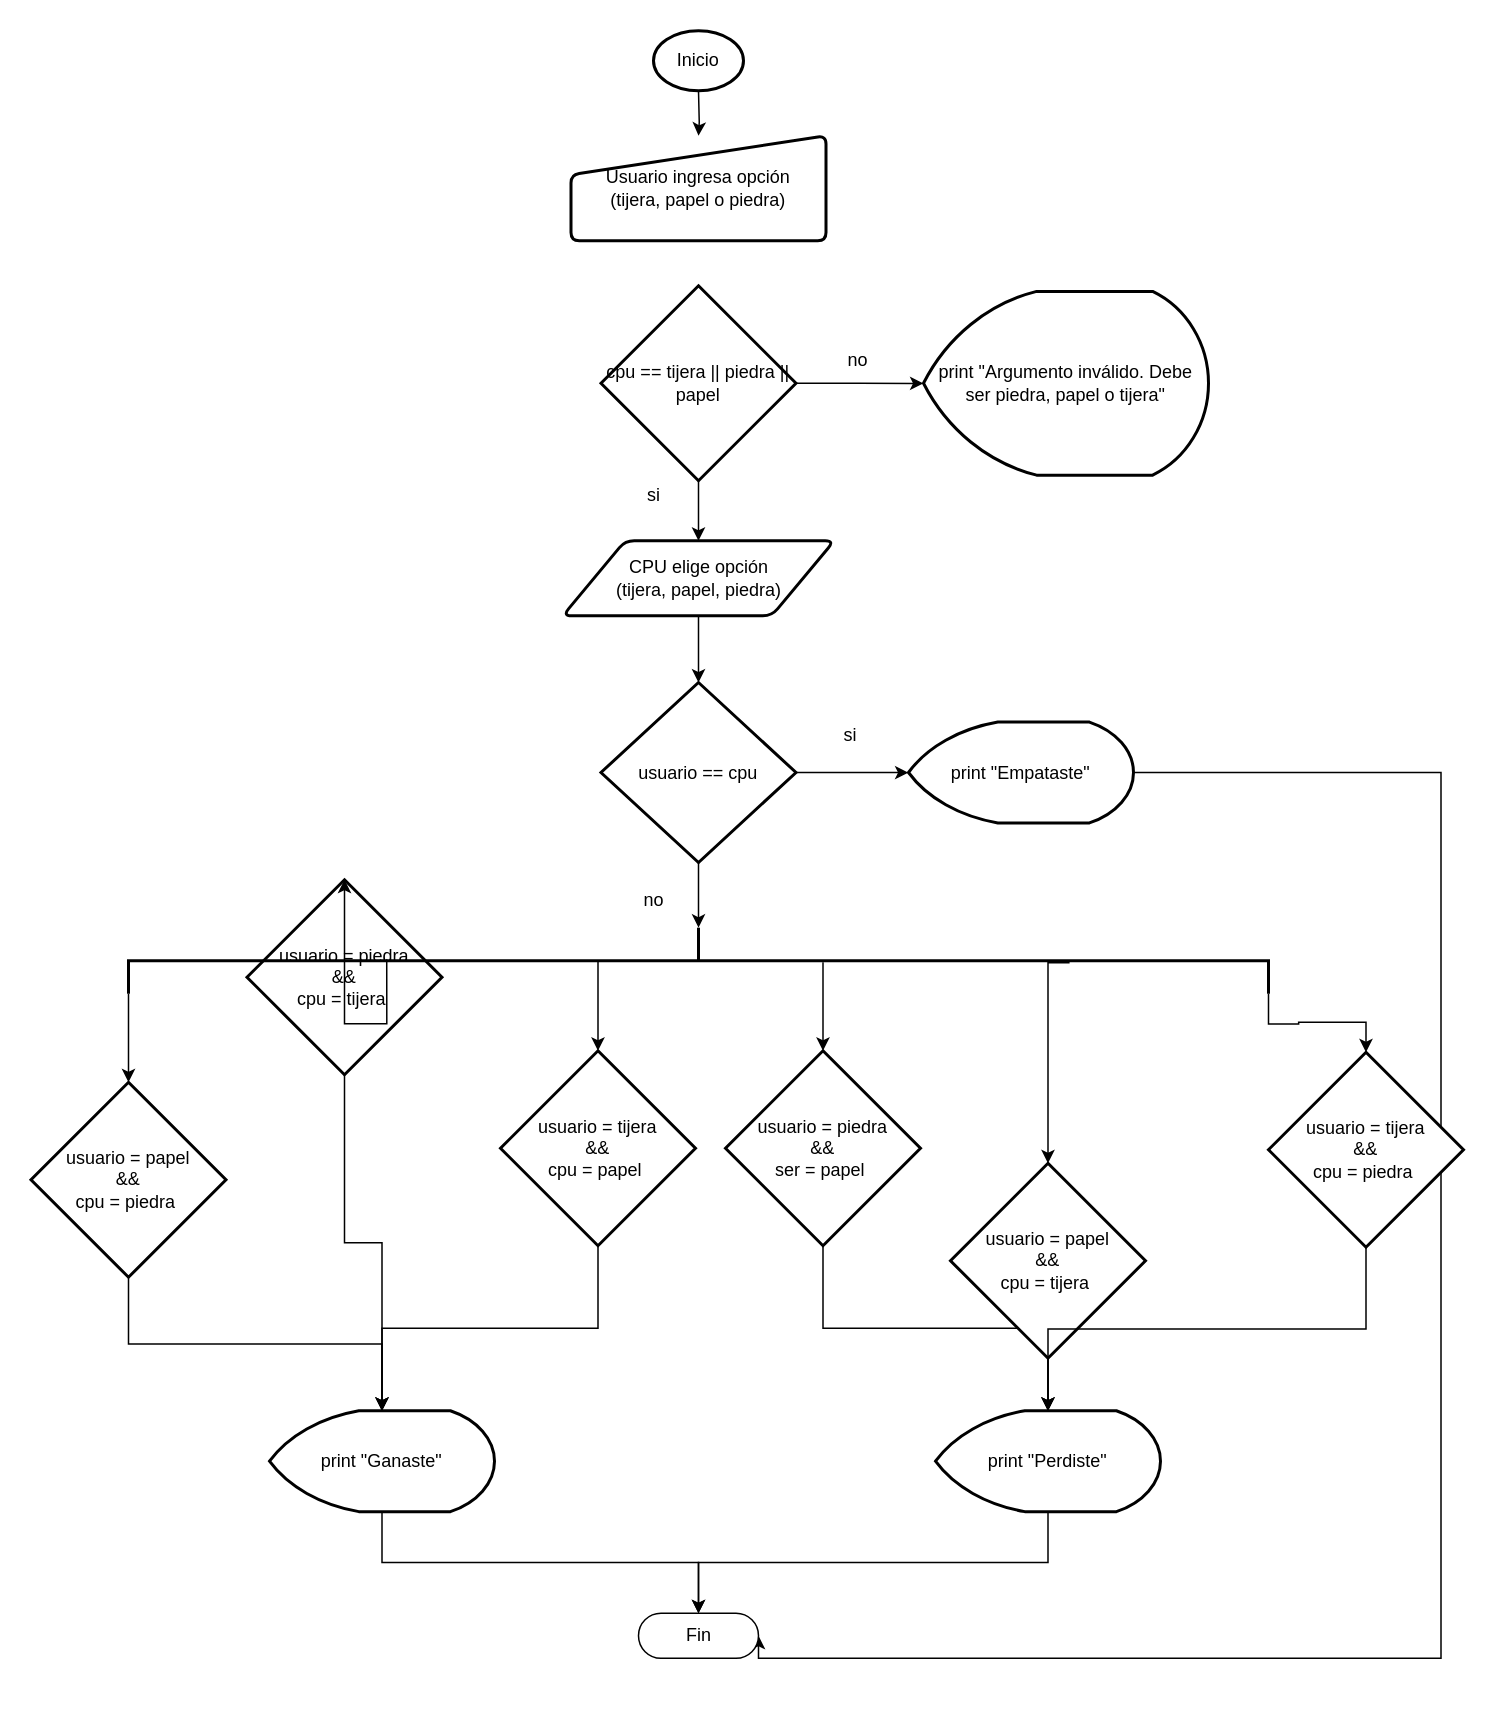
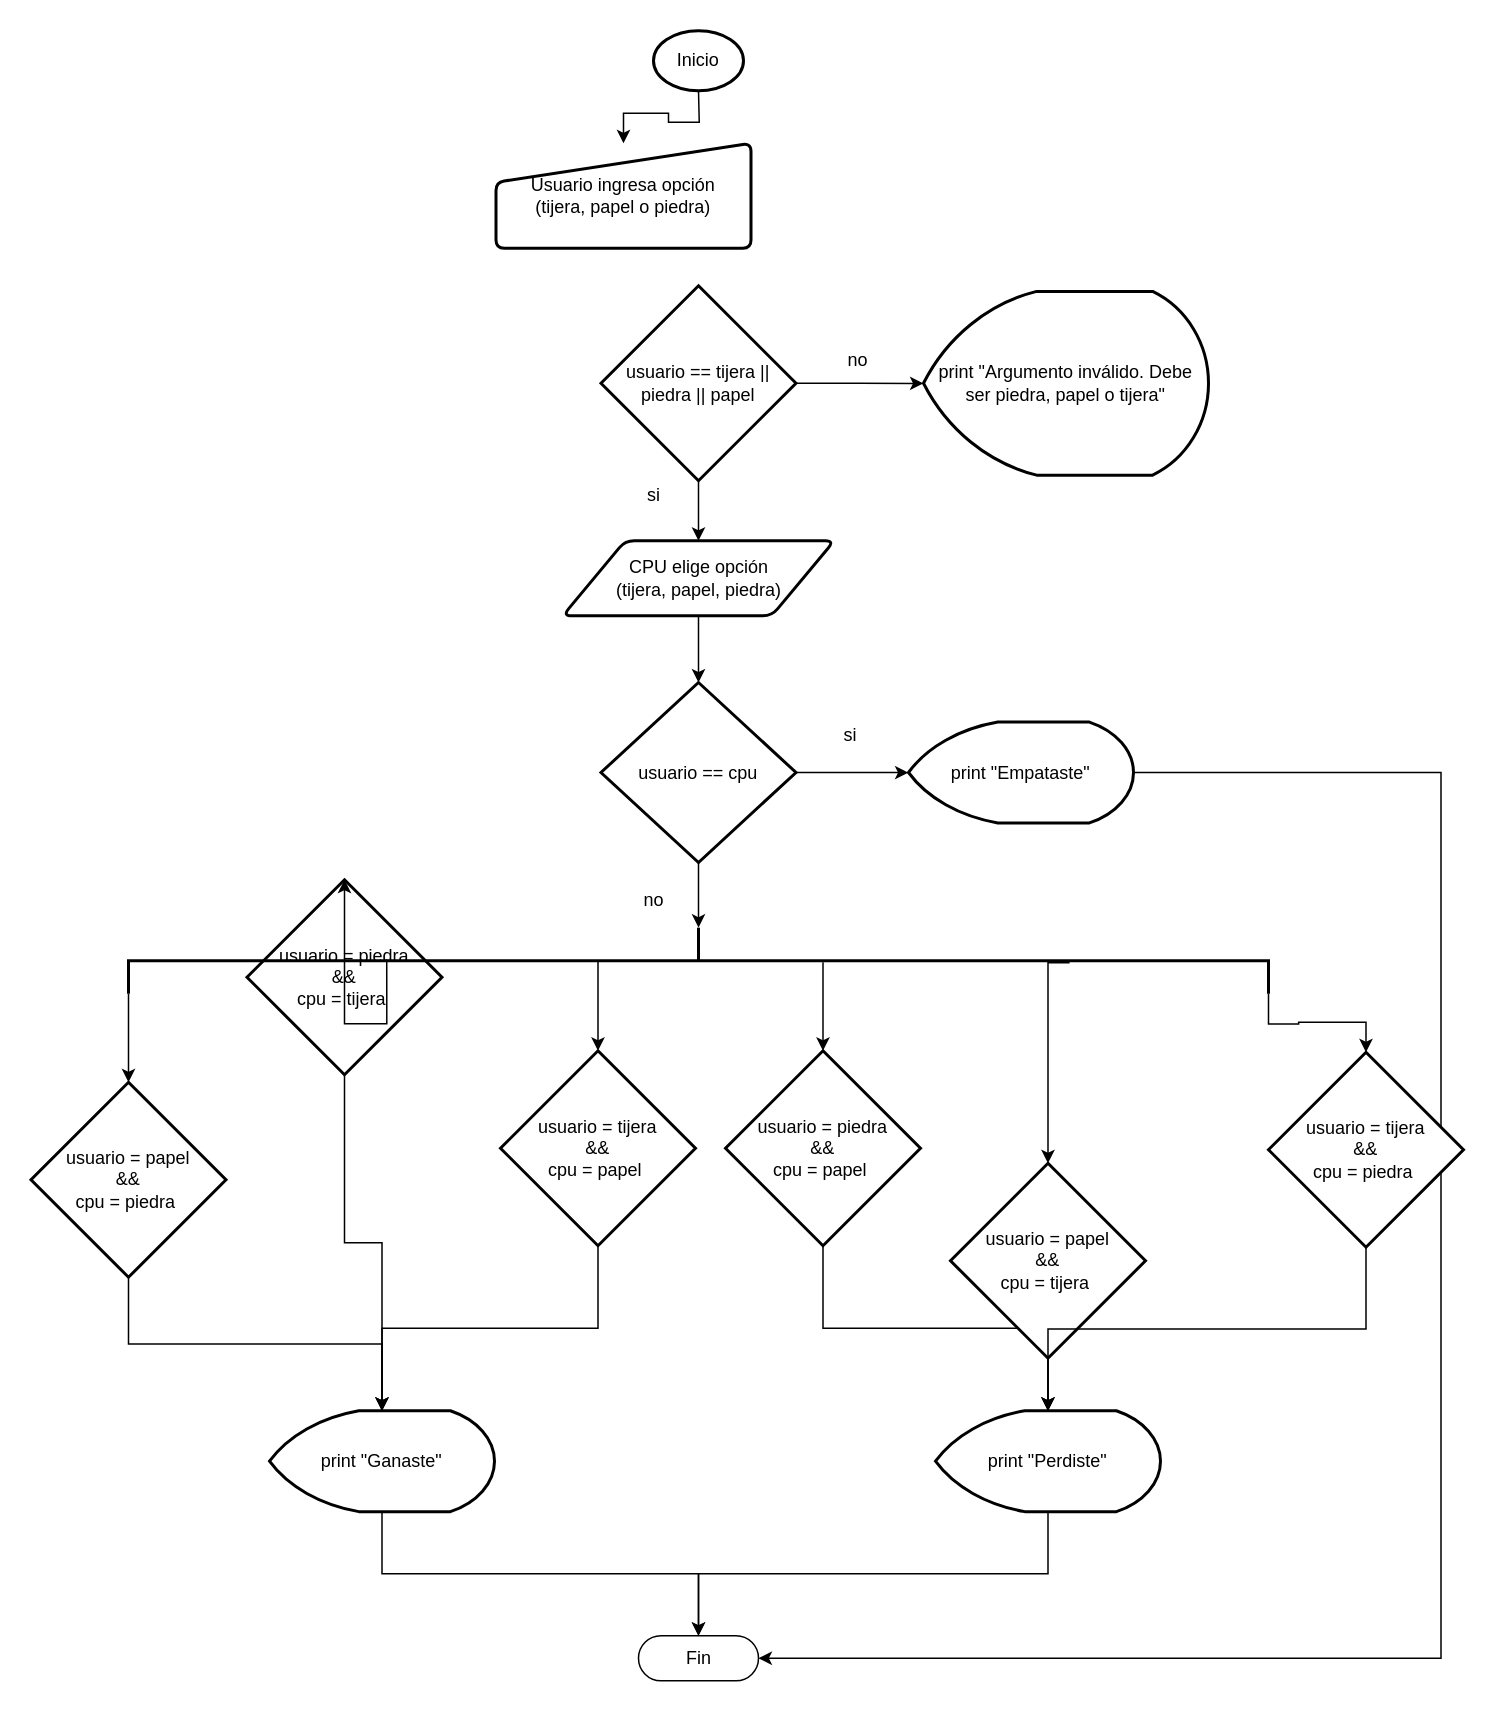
node "Usuario ingresa opción (tijera, papel o piedra)": moved (698, 188) -> (623, 196)
node "cpu == tijera || piedra || papel": label "cpu == tijera || piedra || papel" -> "usuario == tijera || piedra || papel"
node "usuario = piedra && ser = papel": label "usuario = piedra && ser = papel" -> "usuario = piedra && cpu = papel"
node "Fin": moved (698, 1636) -> (698, 1658)
